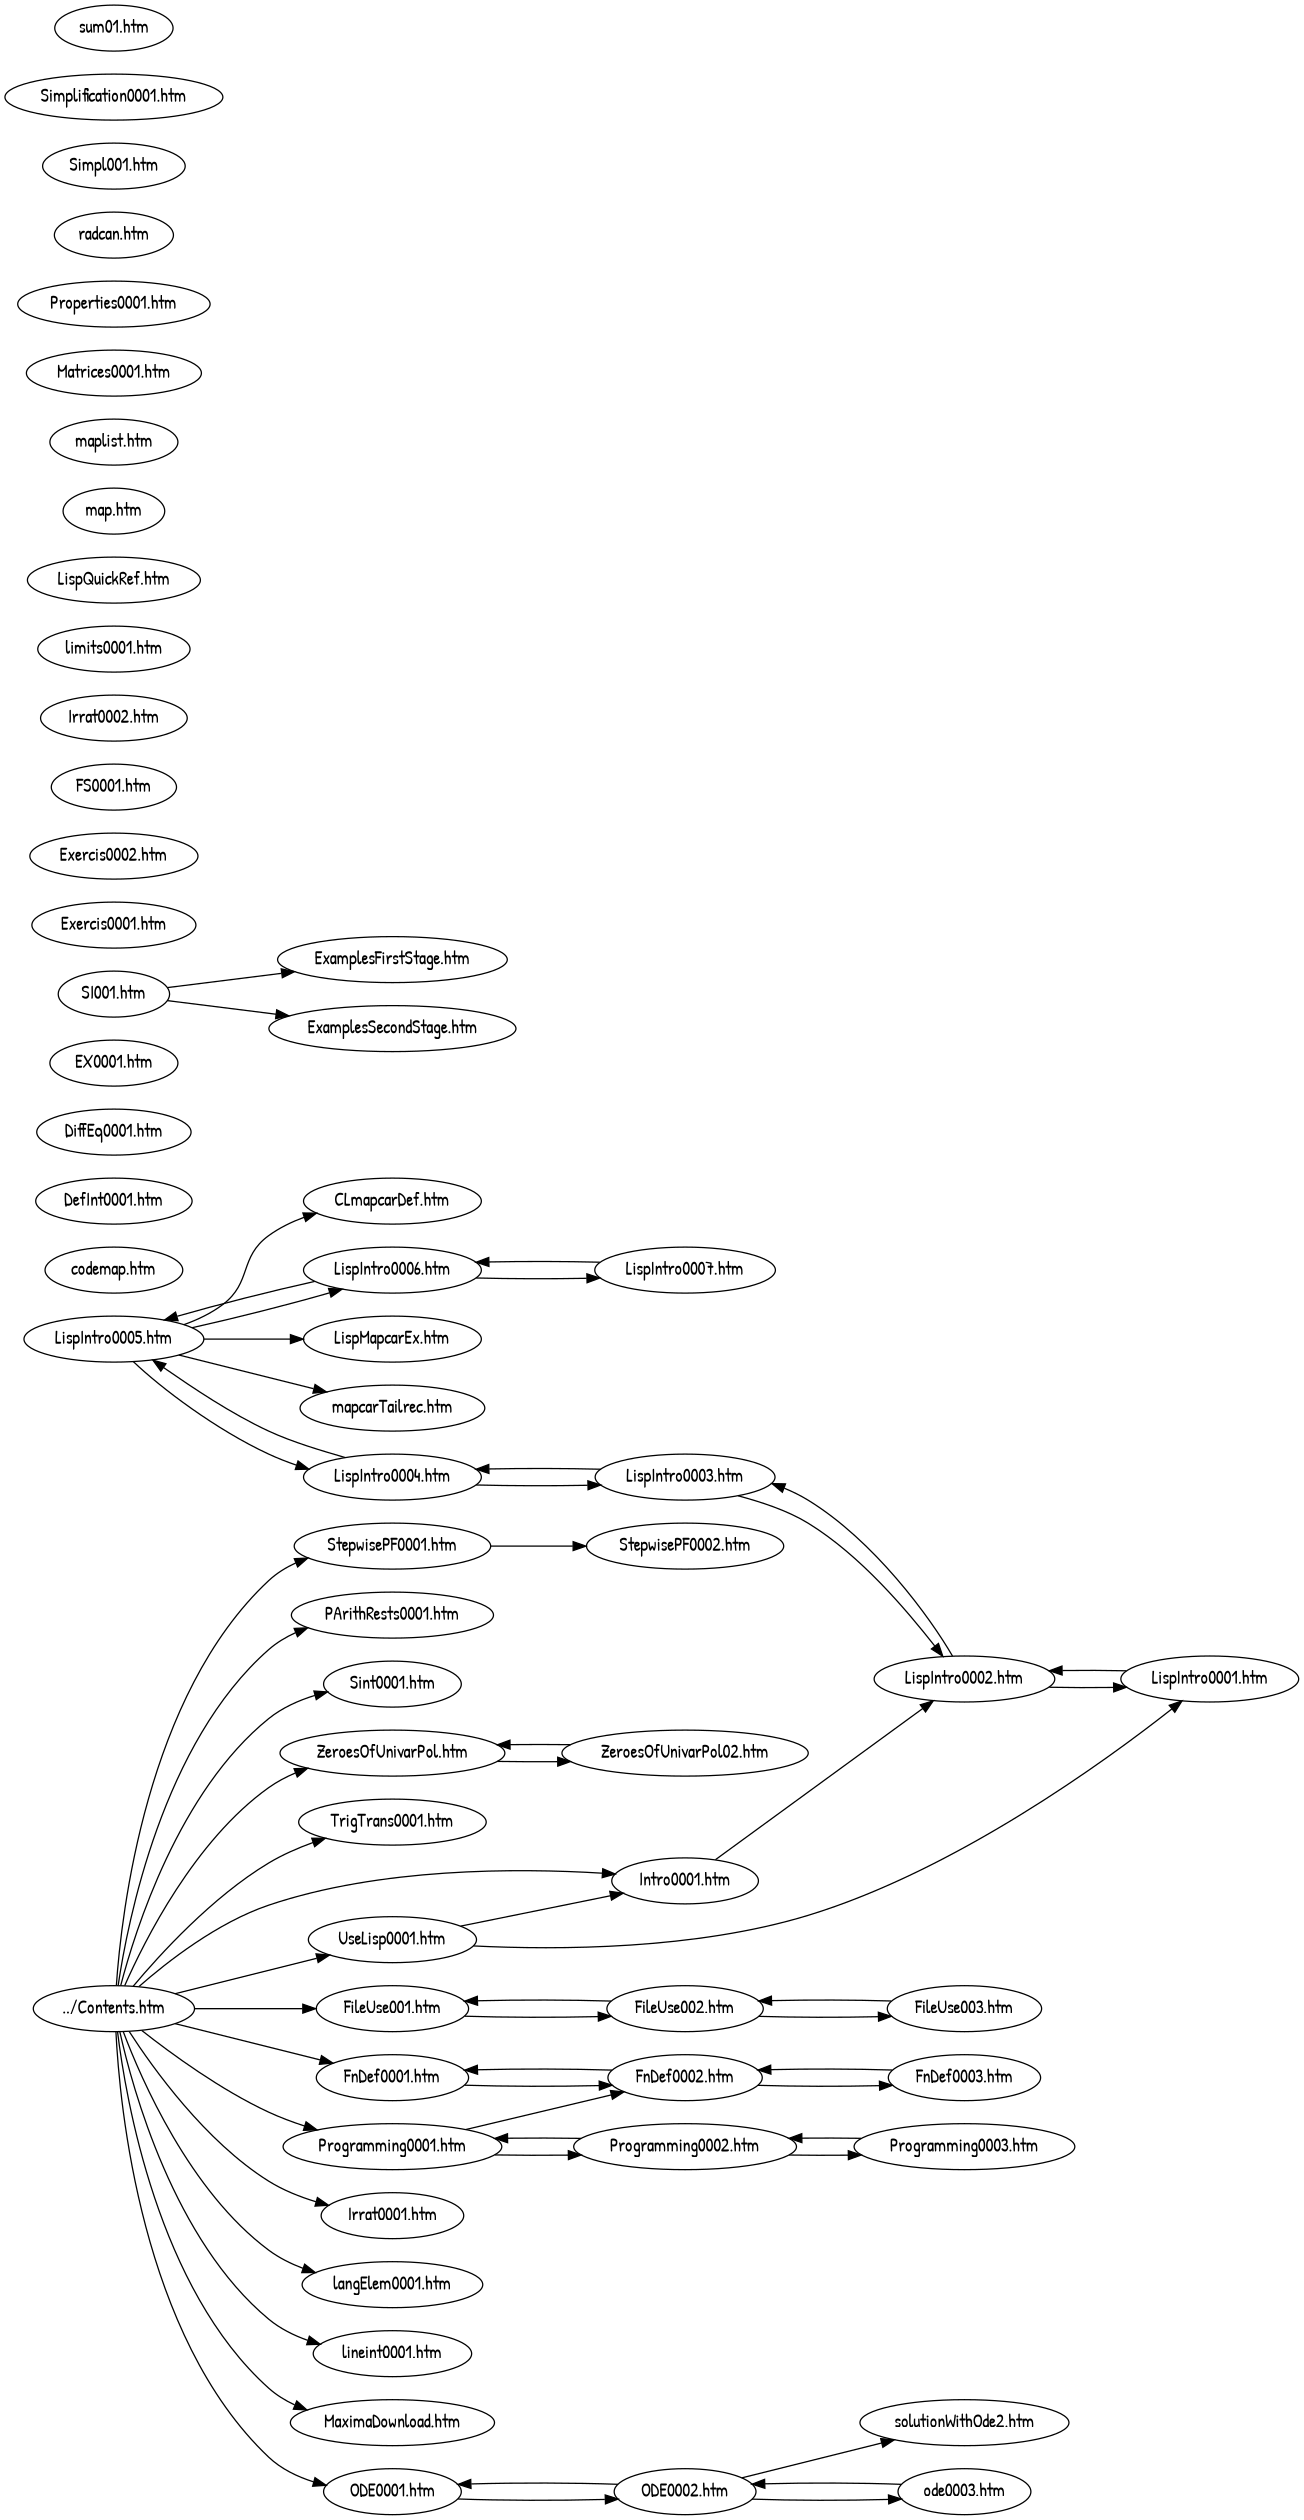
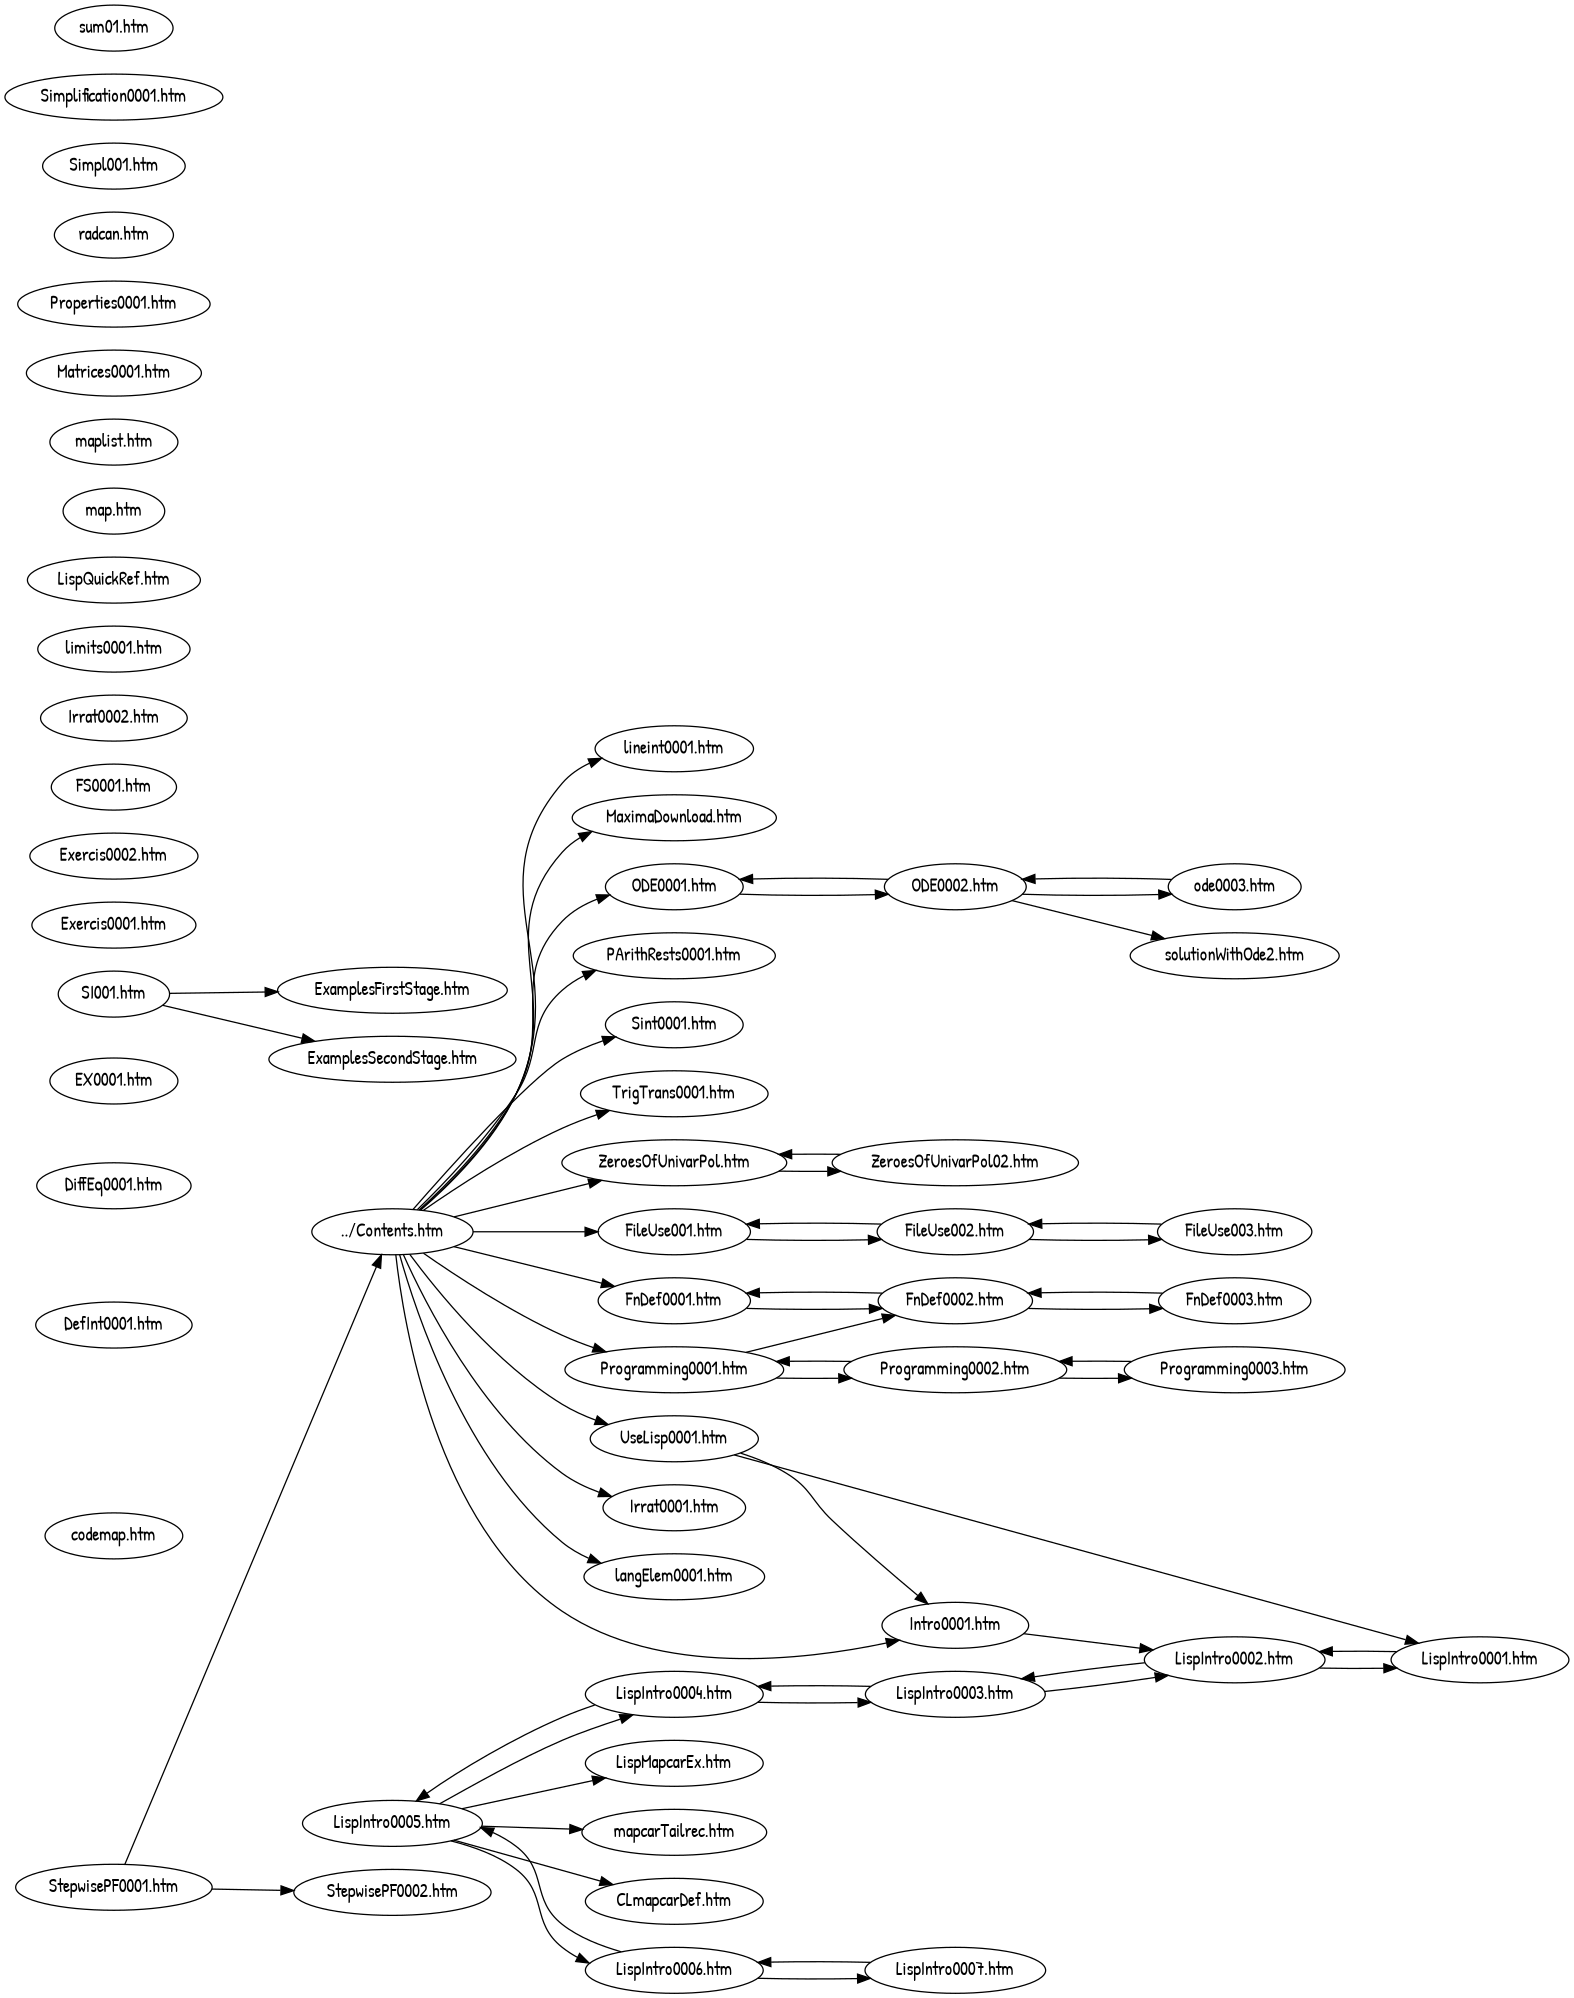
edge "../Contents.htm" -> "StepwisePF0001.htm": reversed
